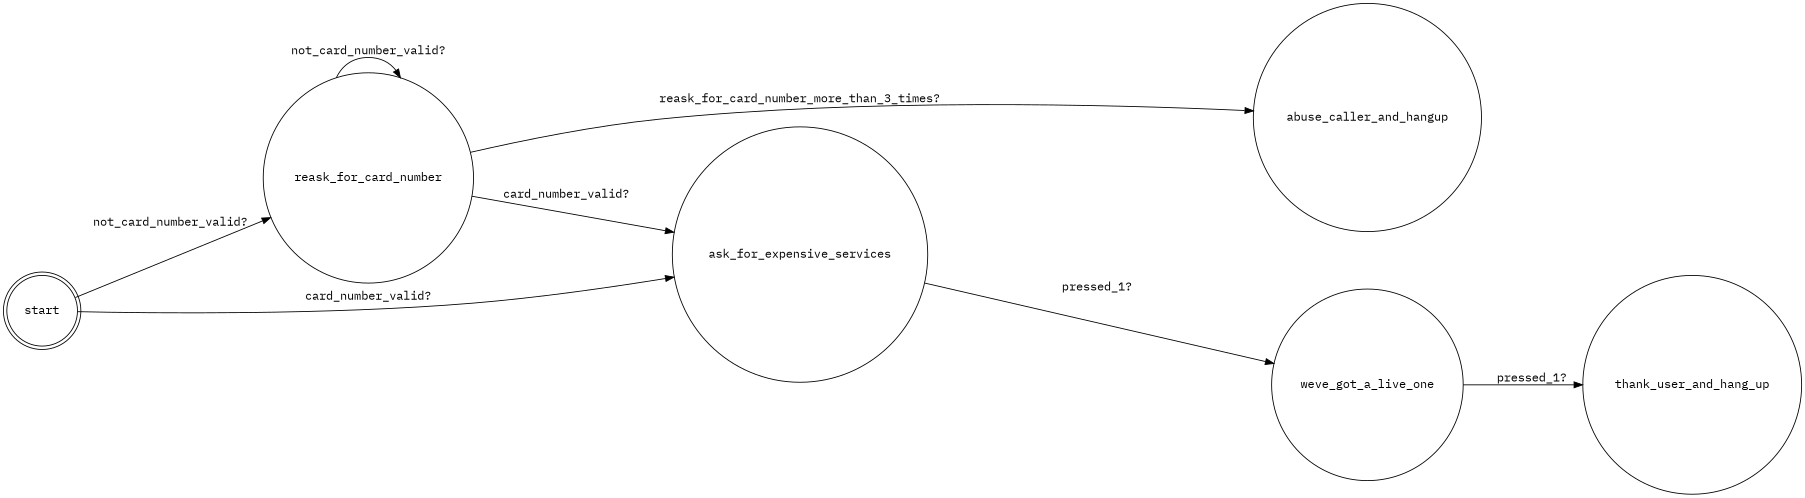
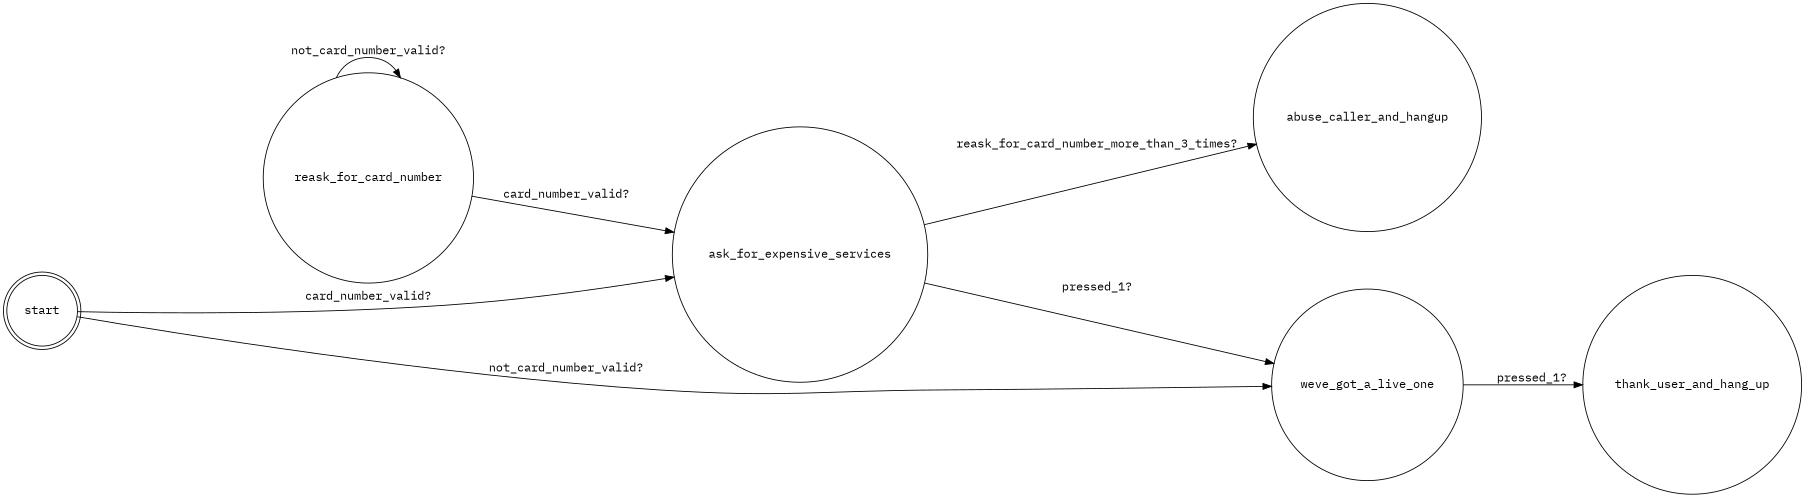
edge "reask_for_card_number" -> "abuse_caller_and_hangup": now "ask_for_expensive_services" -> "abuse_caller_and_hangup"
edge "start" -> "reask_for_card_number": now "start" -> "weve_got_a_live_one"
